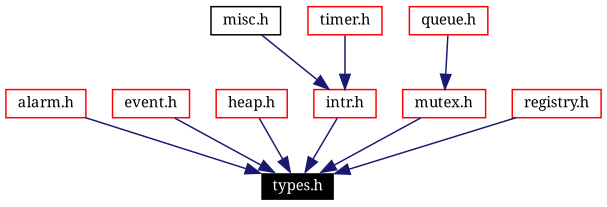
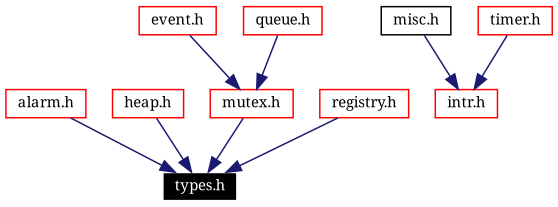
edge "intr.h" -> "types.h": removed
edge "event.h" -> "types.h": now "event.h" -> "mutex.h"
